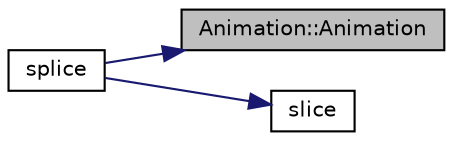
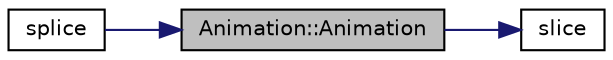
edge "splice" -> "slice": now "Animation::Animation" -> "slice"
